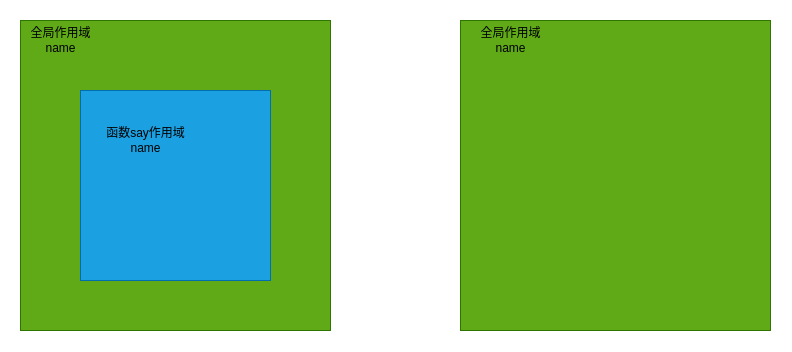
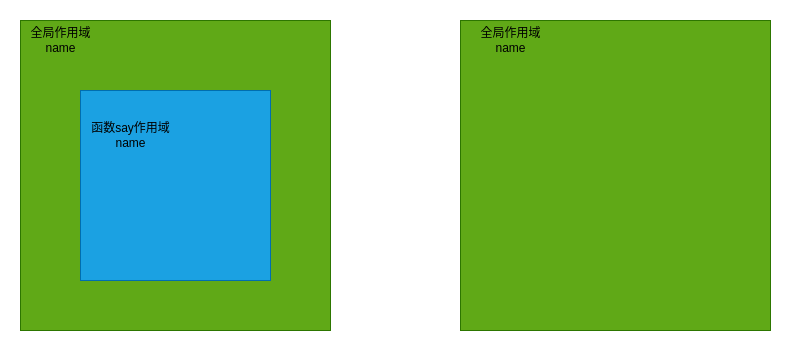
node "函数say作用域 name": moved (146, 141) -> (131, 136)
